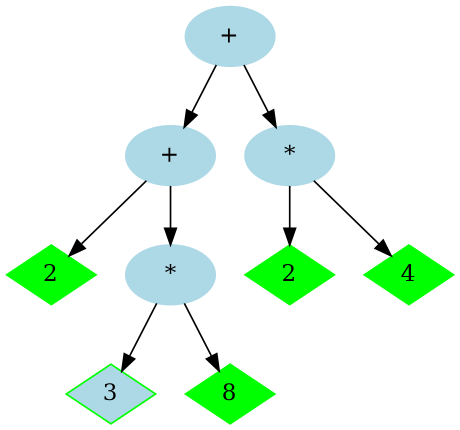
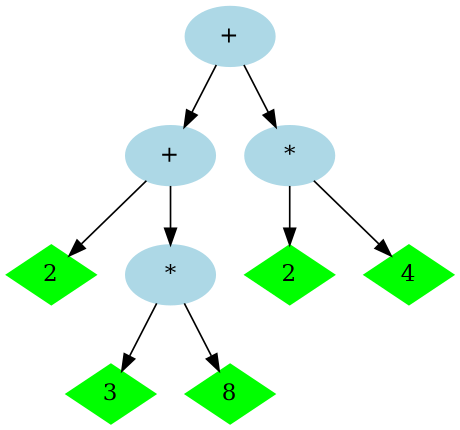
node "3": fillcolor lightblue -> green
